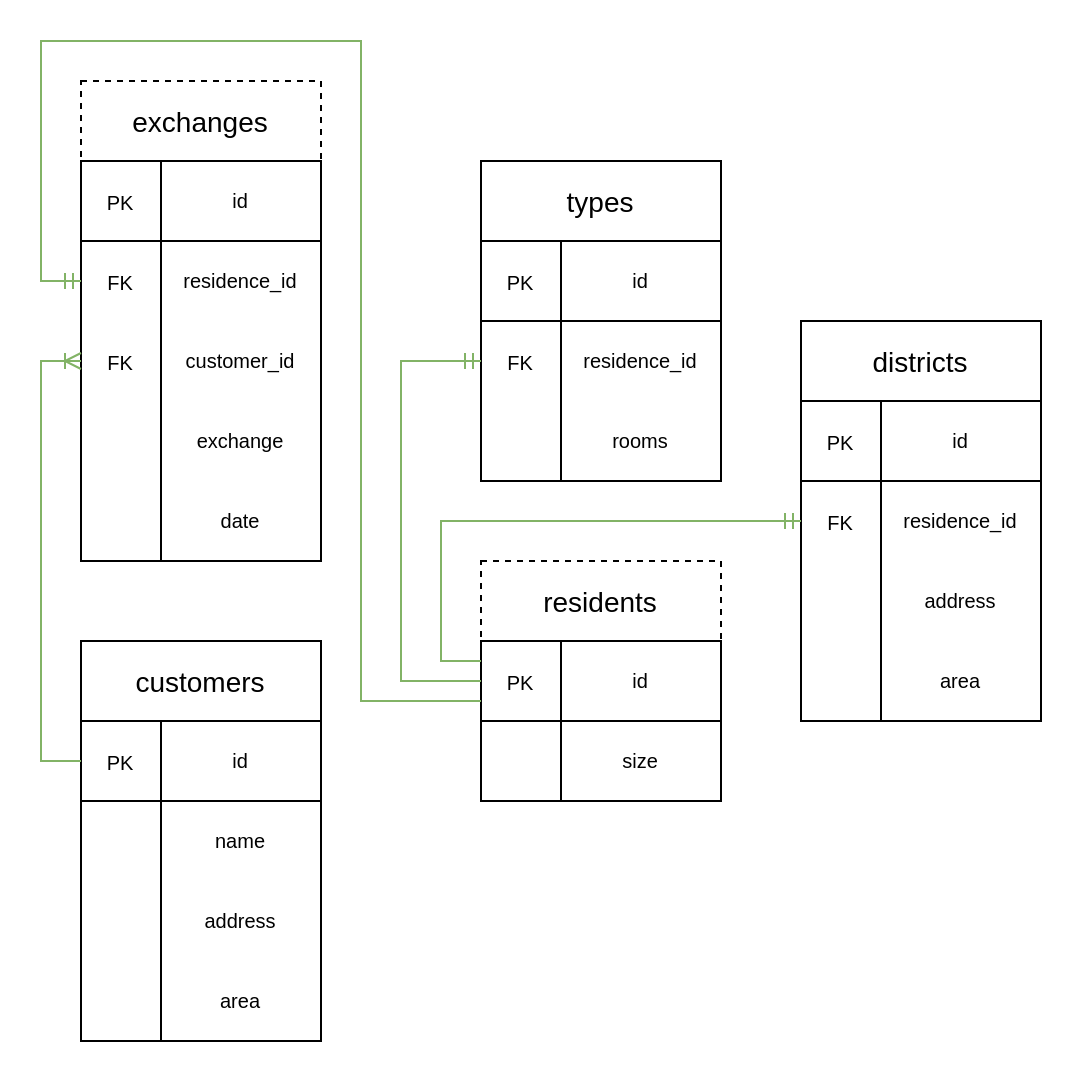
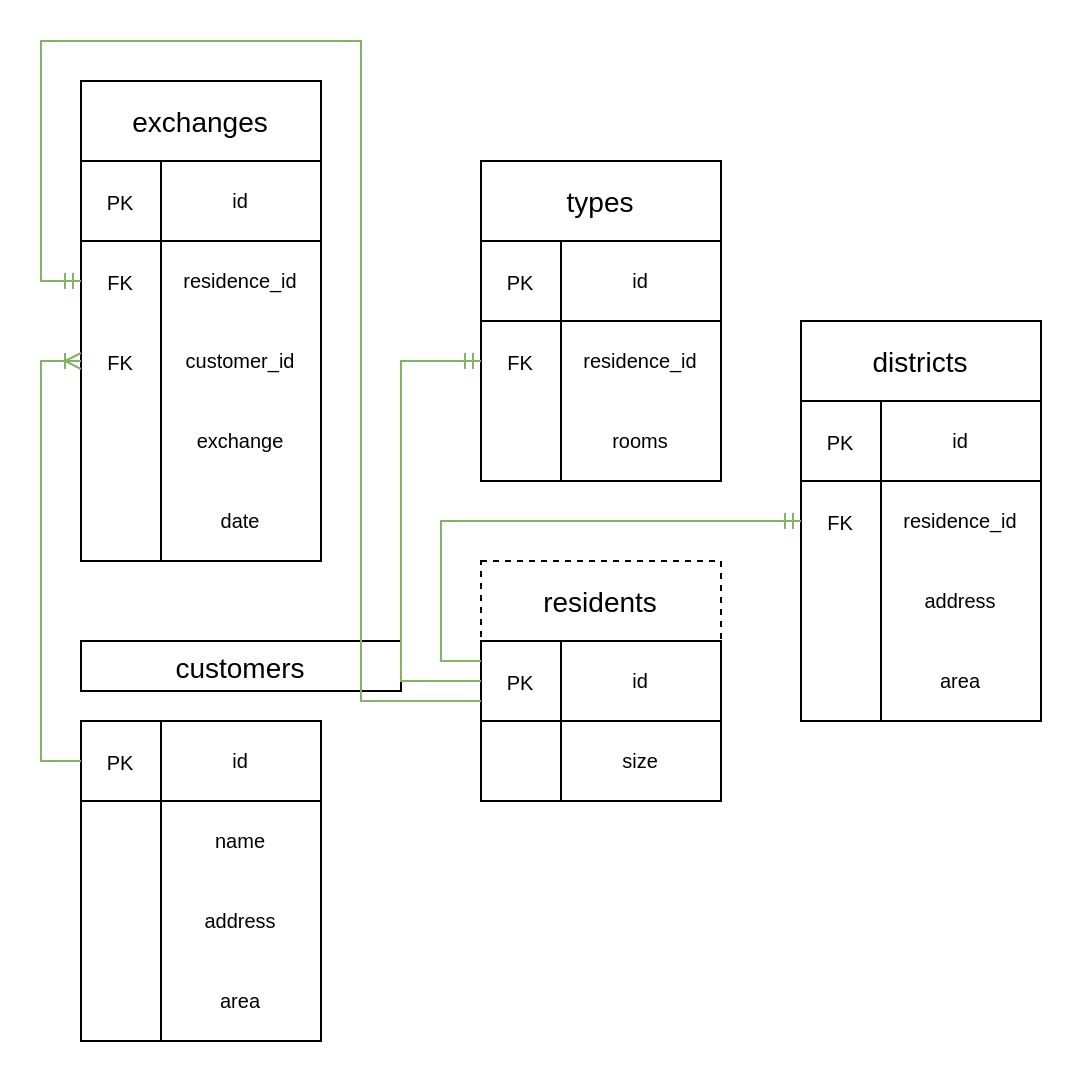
node "exchanges": style dashed -> solid
node "customers": size 240x80 -> 320x50
